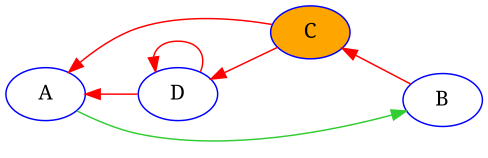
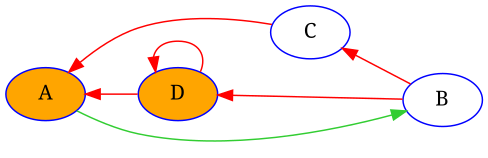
node "C": fillcolor orange -> white
edge "C" -> "D": now "B" -> "D"
node "A": fillcolor white -> orange
node "D": fillcolor white -> orange
